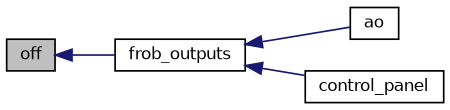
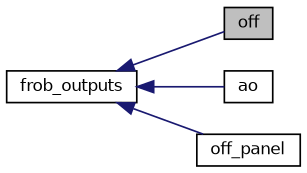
edge "frob_outputs" -> "off": reversed
node "control_panel": label "control_panel" -> "off_panel"
